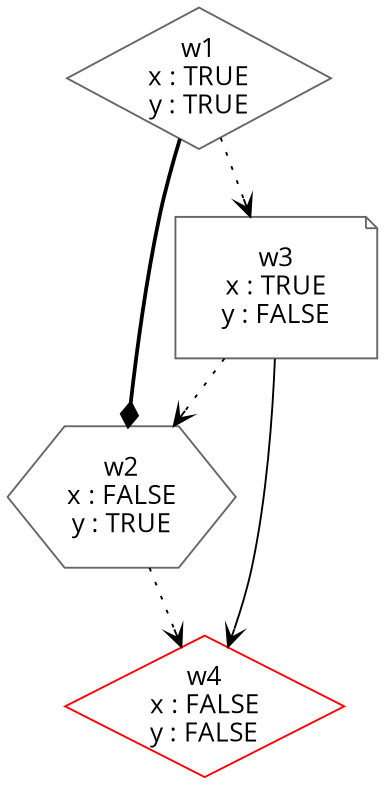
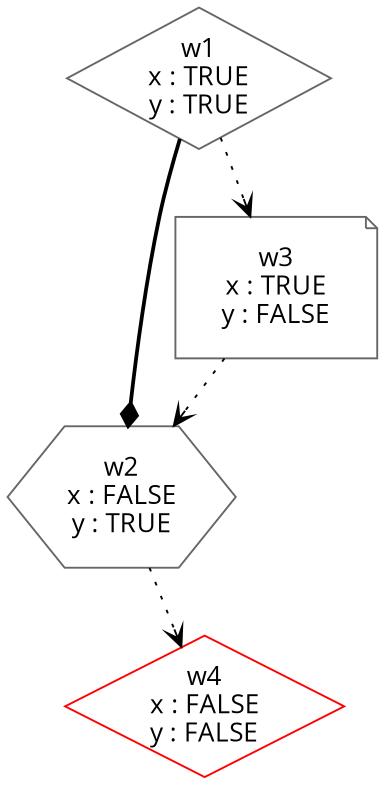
edge "w3 x : TRUE y : FALSE" -> "w4 x : FALSE y : FALSE": removed
